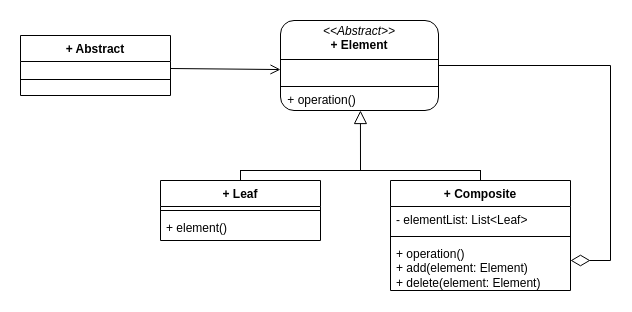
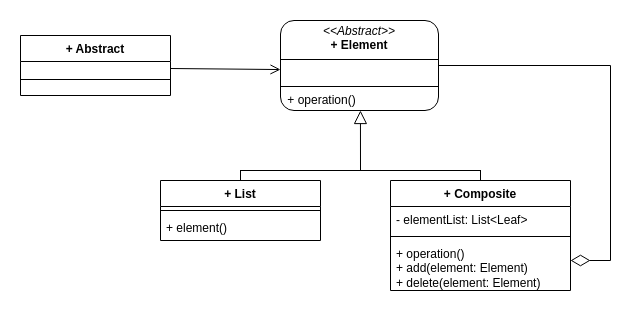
node "+ Leaf": label "+ Leaf" -> "+ List"
